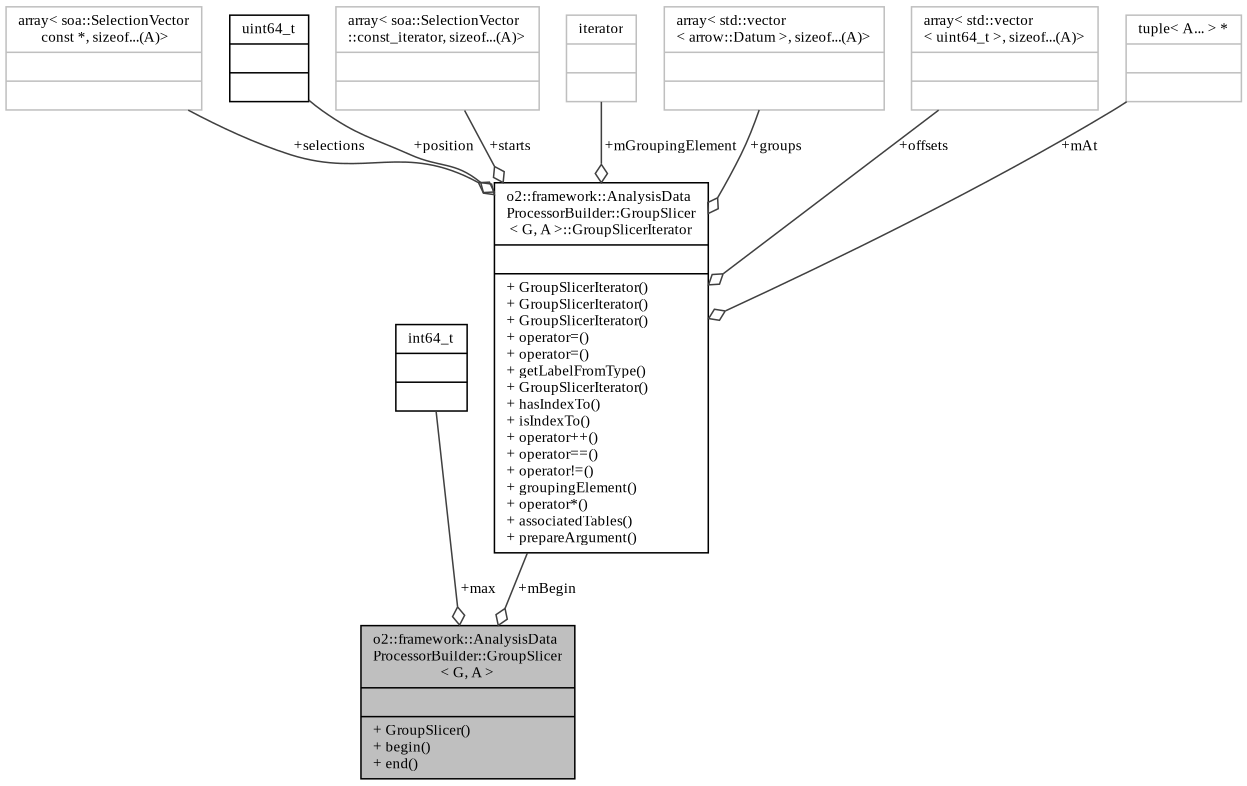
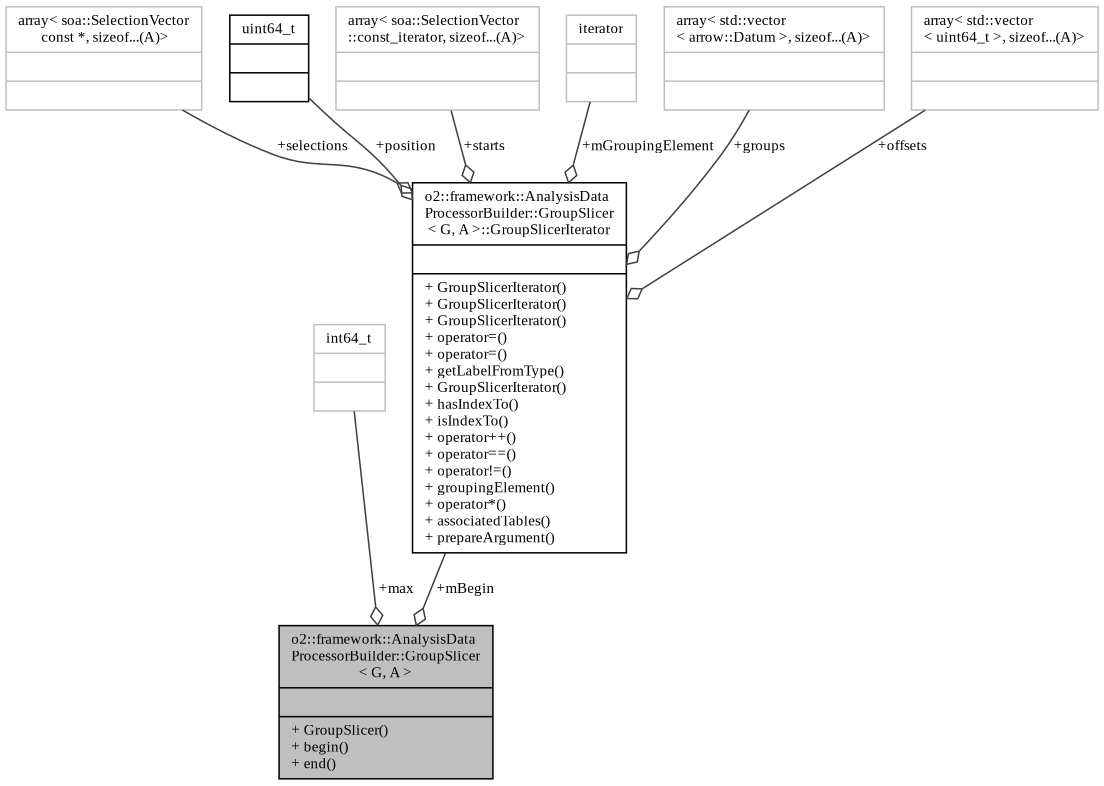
node "tuple< A... > *": removed
node "int64_t": color black -> grey75
